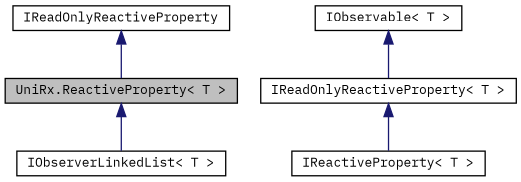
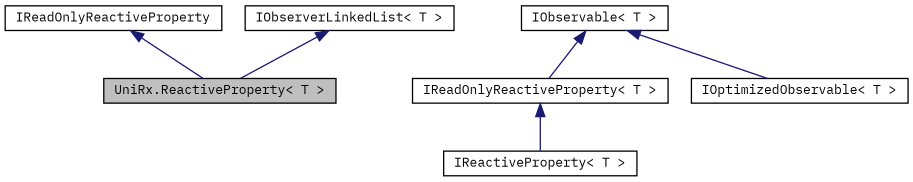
node "IOptimizedObservable< T >": added
edge "IObserverLinkedList< T >" -> "UniRx.ReactiveProperty< T >": reversed
